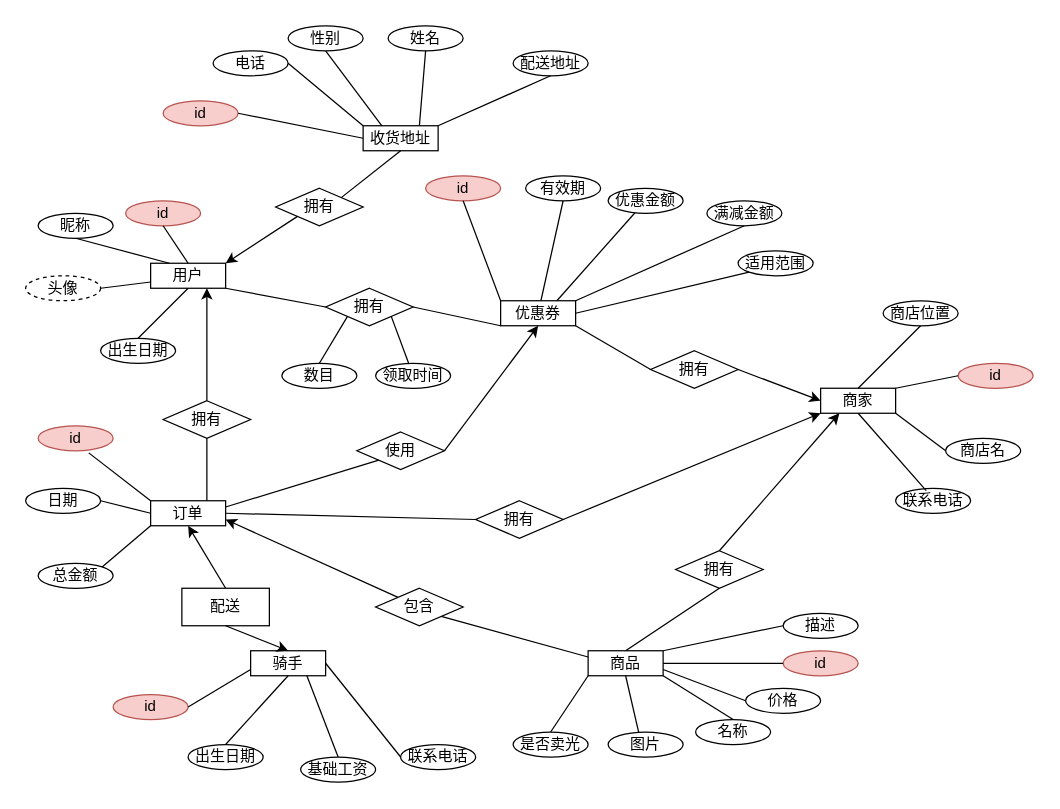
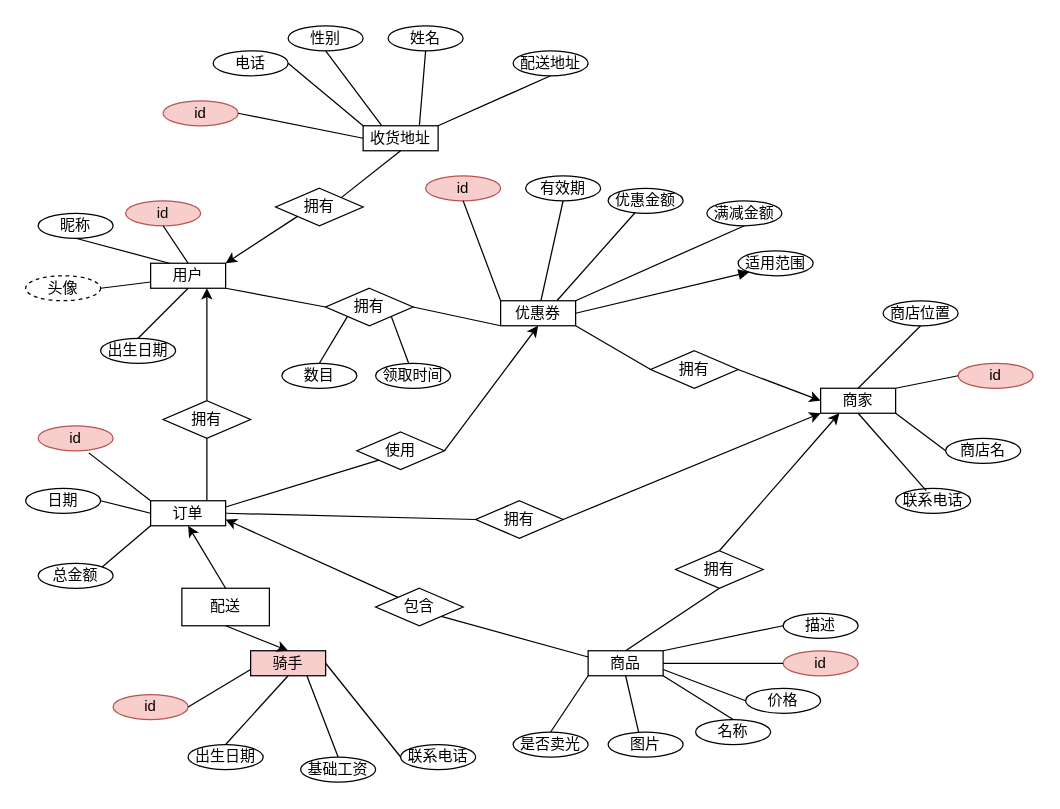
edge "适用范围" -- "优惠券": arrowhead none -> block
node "骑手": fillcolor #ffffff -> #f8cecc
